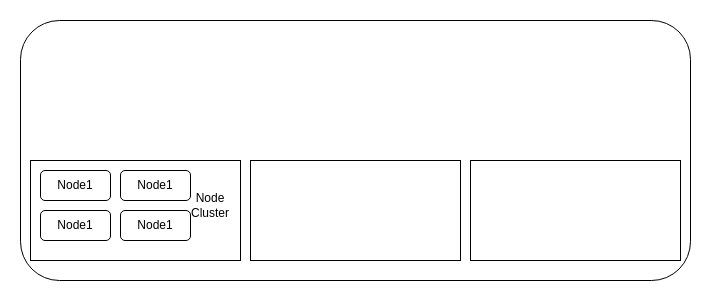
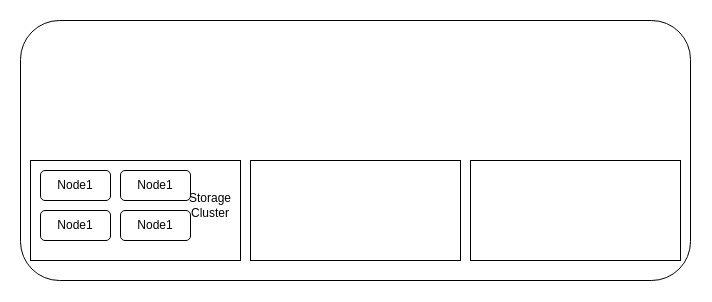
node "Node Cluster": label "Node Cluster" -> "Storage Cluster"
